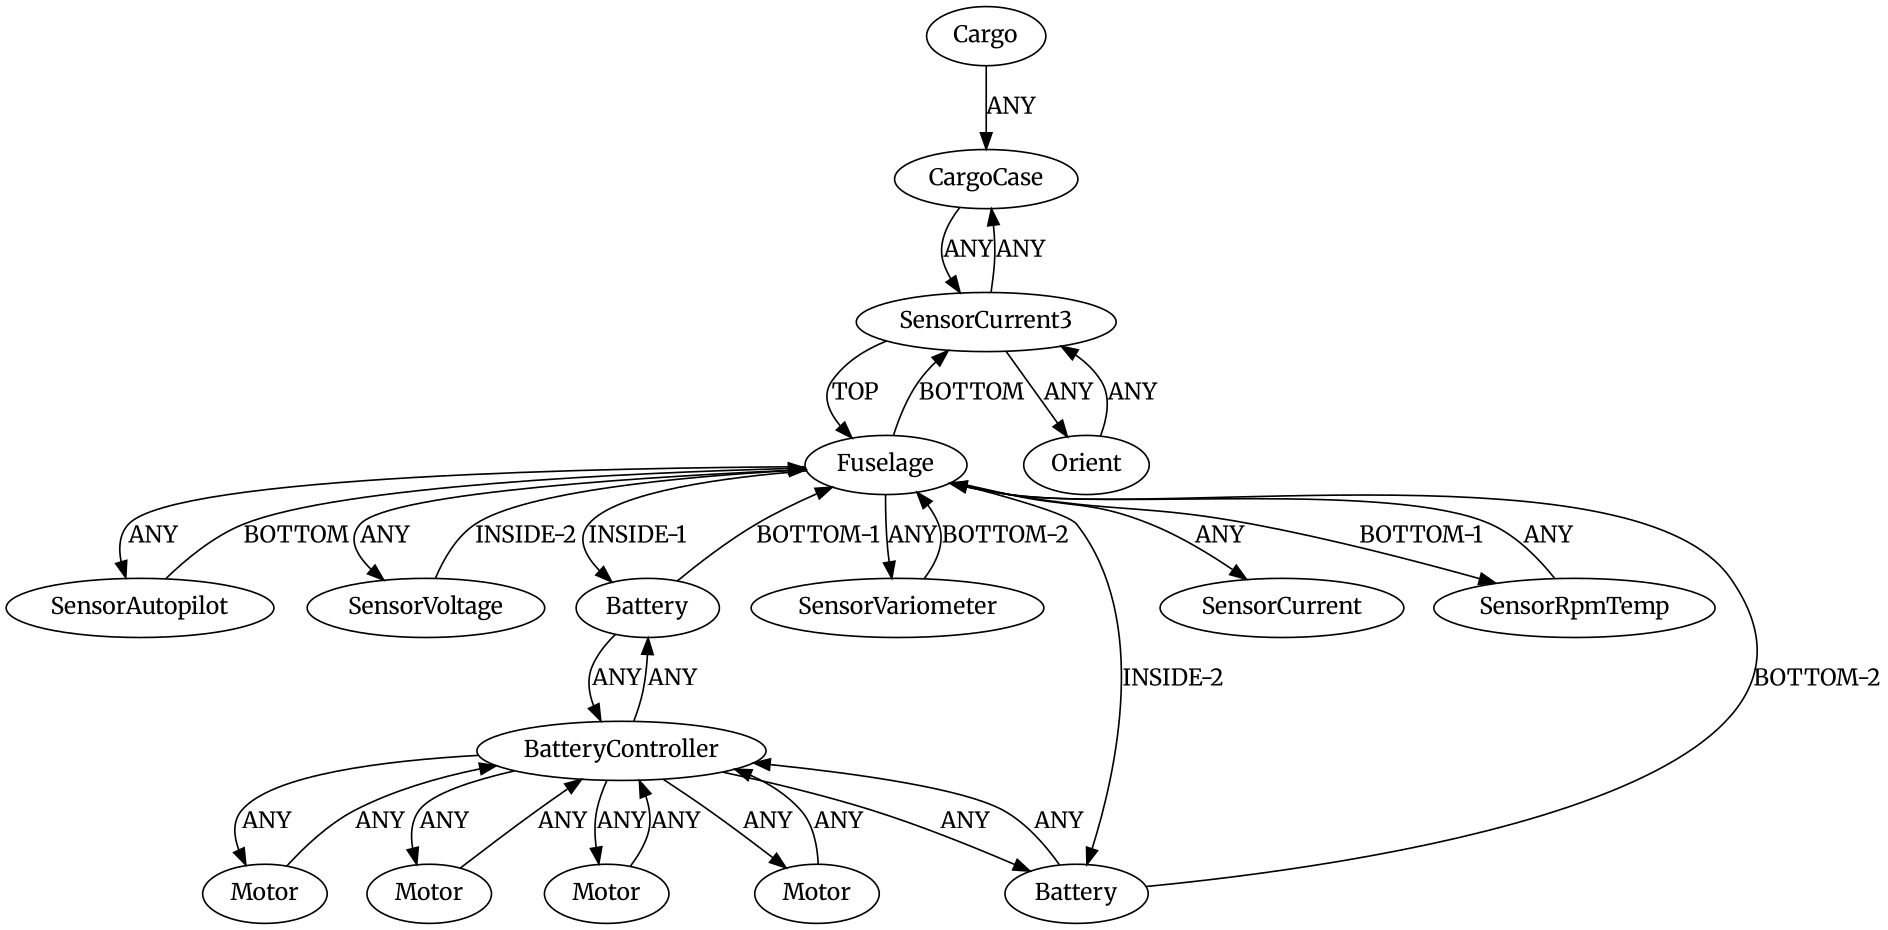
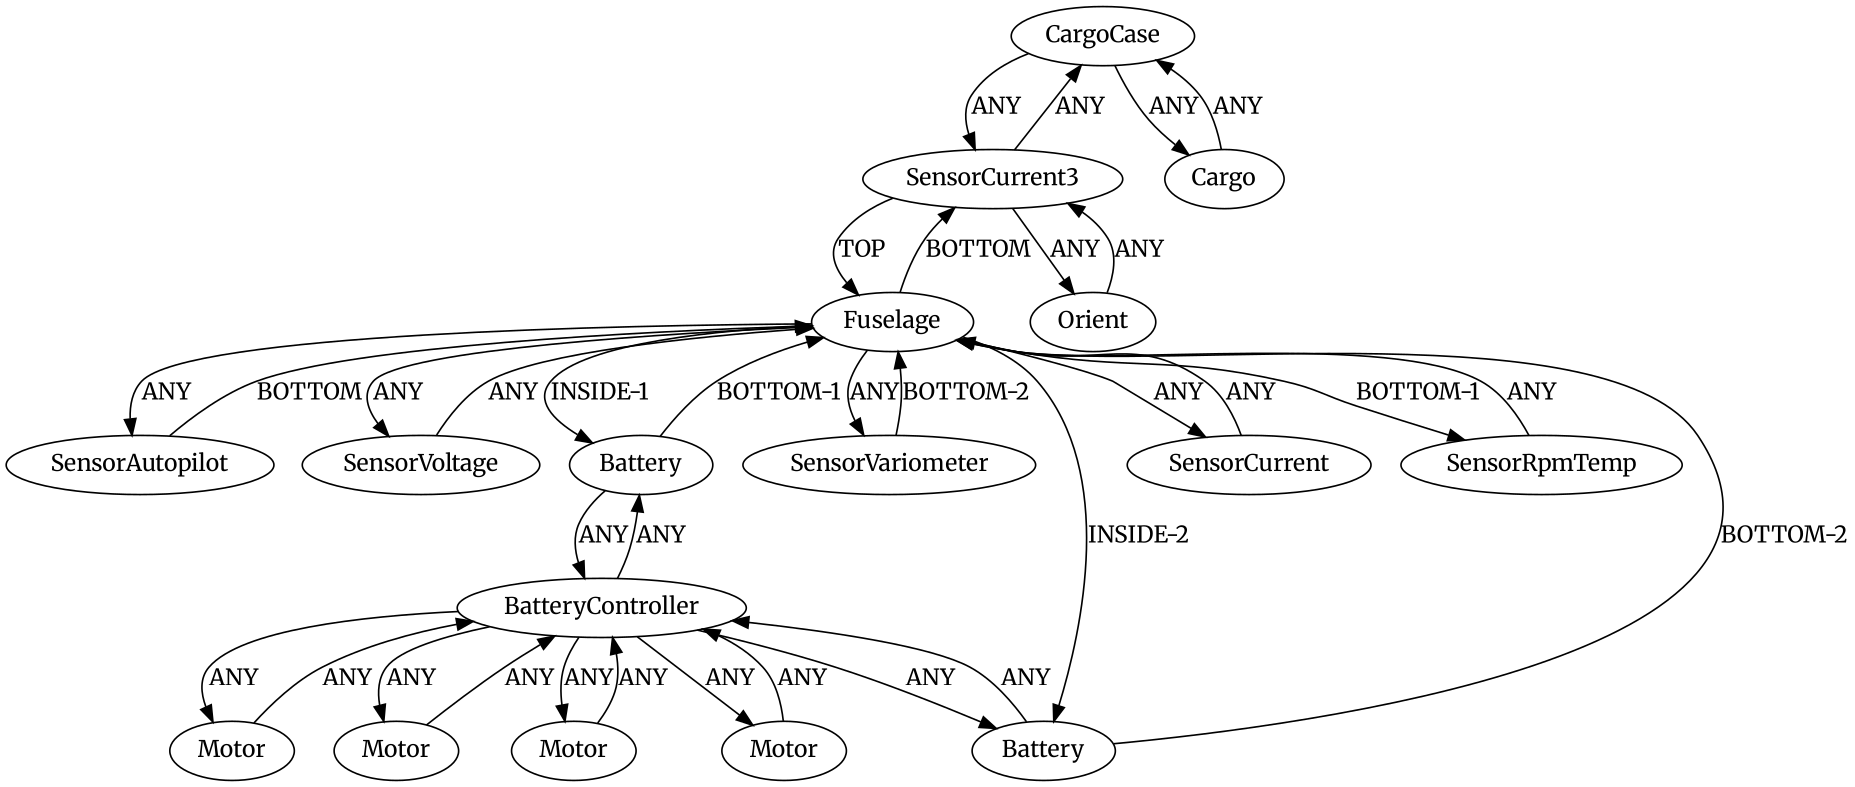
edge "CargoCase" -> "Cargo": added, label "ANY"
edge "SensorCurrent" -> "Fuselage": added, label "ANY"
edge "SensorVoltage" -> "Fuselage": label "INSIDE-2" -> "ANY"
